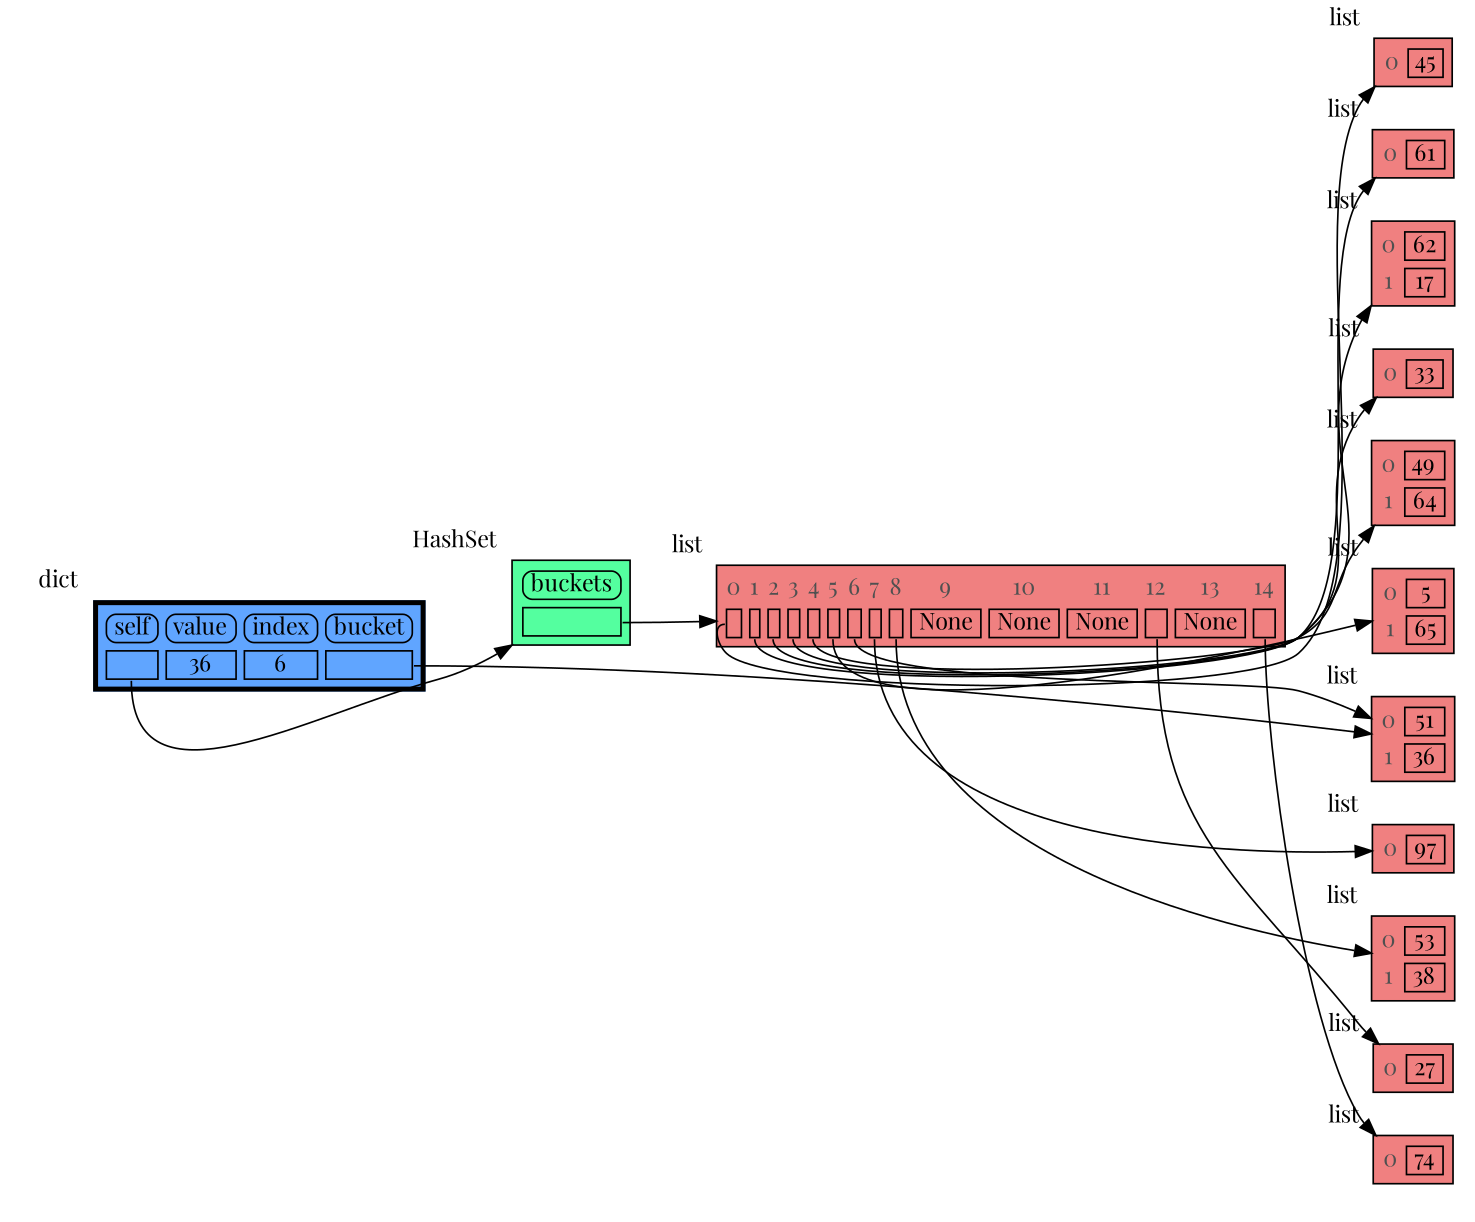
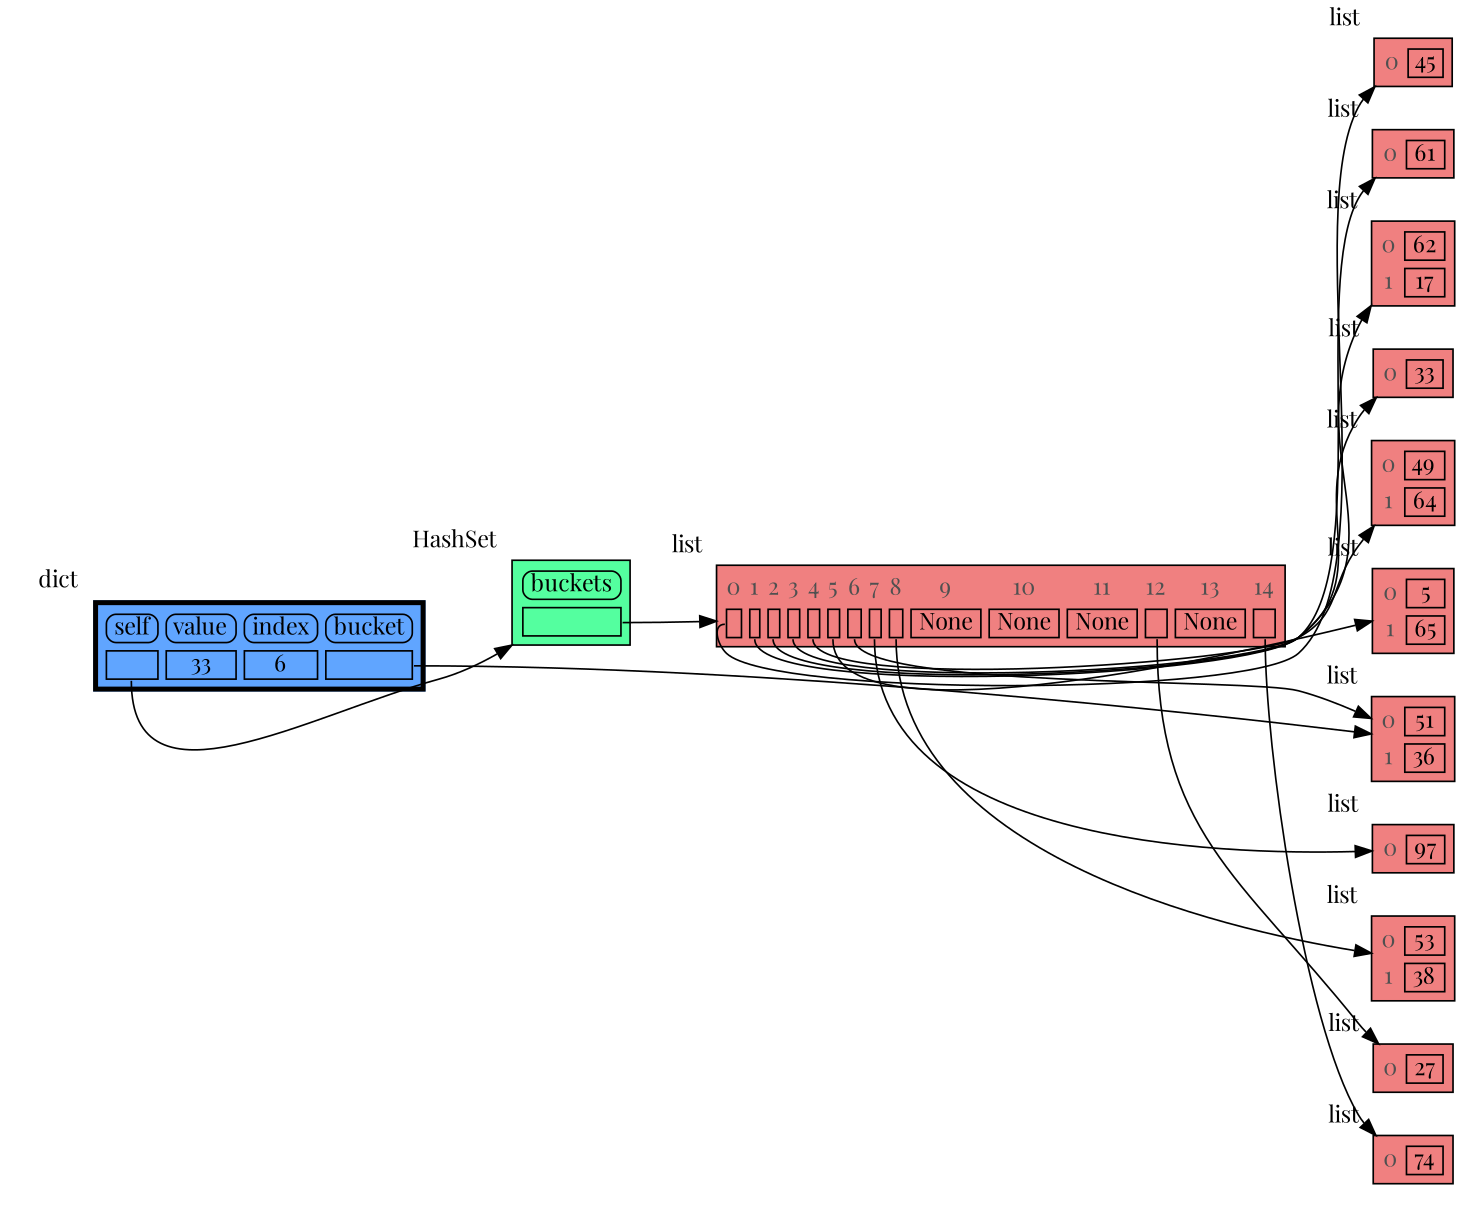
node "self": text "36" -> "33"
